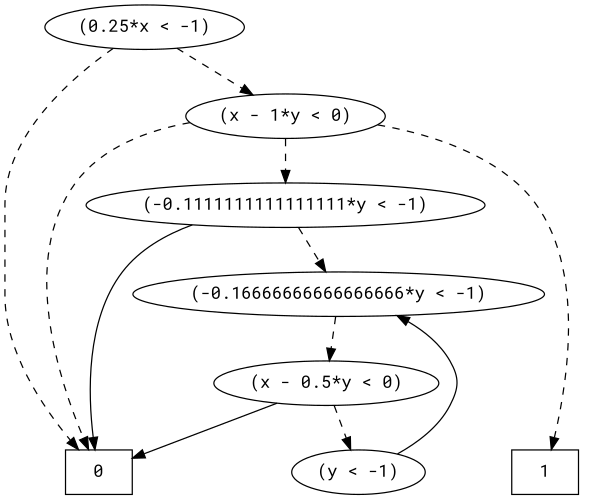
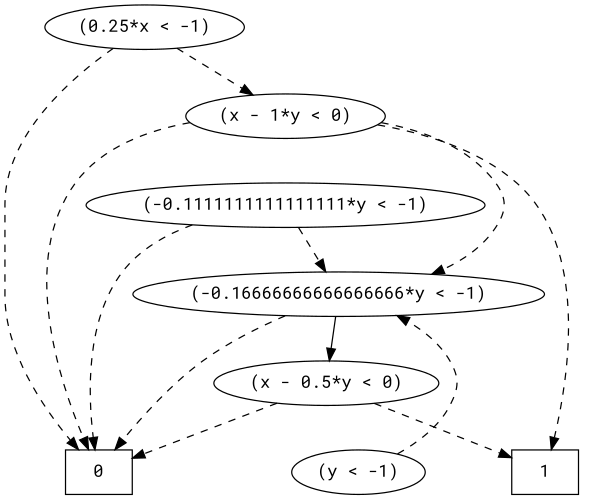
edge "(x - 1*y < 0)" -> "(-0.1111111111111111*y < -1)": now "(x - 1*y < 0)" -> "(-0.16666666666666666*y < -1)"
edge "(-0.1111111111111111*y < -1)" -> "0": style solid -> dashed
edge "(-0.16666666666666666*y < -1)" -> "(x - 0.5*y < 0)": style dashed -> solid
edge "(-0.16666666666666666*y < -1)" -> "0": added
edge "(y < -1)" -> "(-0.16666666666666666*y < -1)": style solid -> dashed
edge "(x - 0.5*y < 0)" -> "(y < -1)": now "(x - 0.5*y < 0)" -> "1"
edge "(x - 0.5*y < 0)" -> "0": style solid -> dashed
